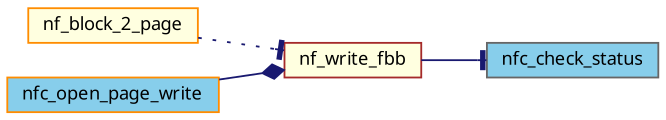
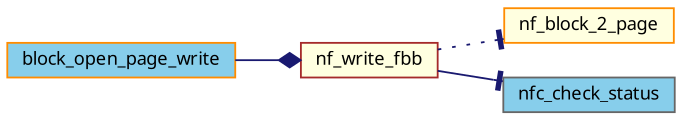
edge "nf_block_2_page" -> "nf_write_fbb": reversed
node "nfc_open_page_write": label "nfc_open_page_write" -> "block_open_page_write"
